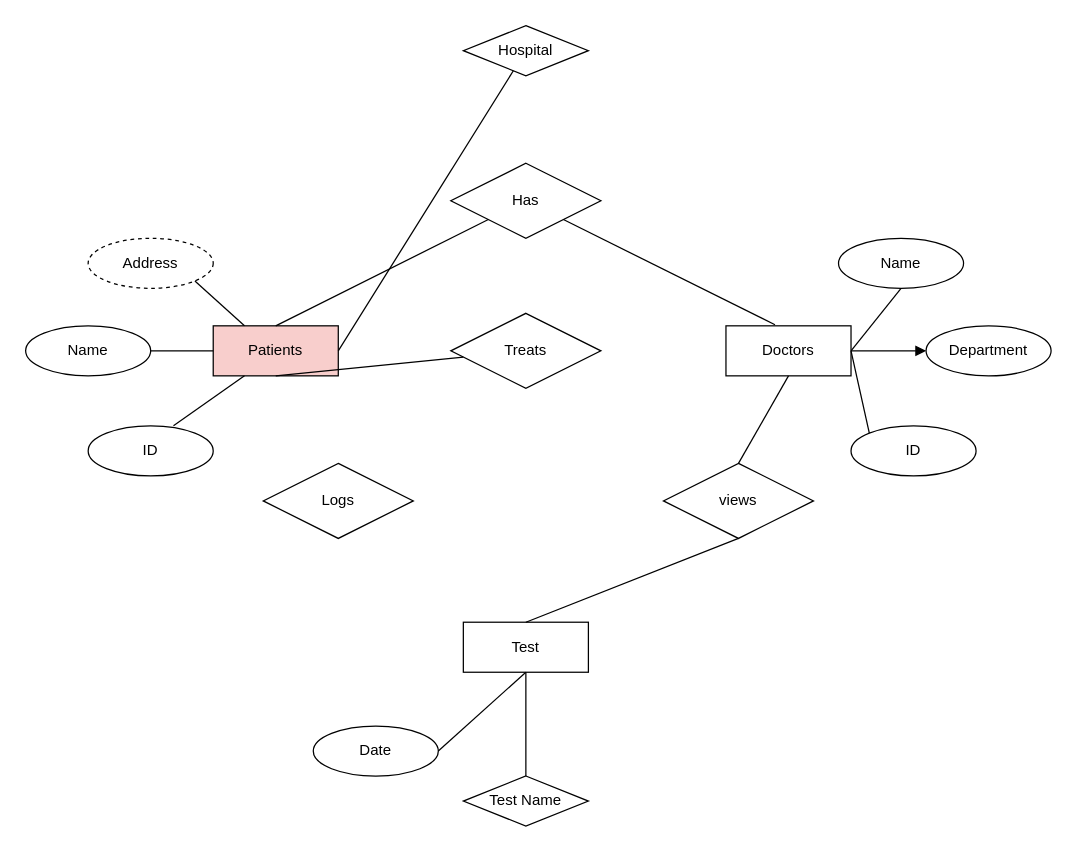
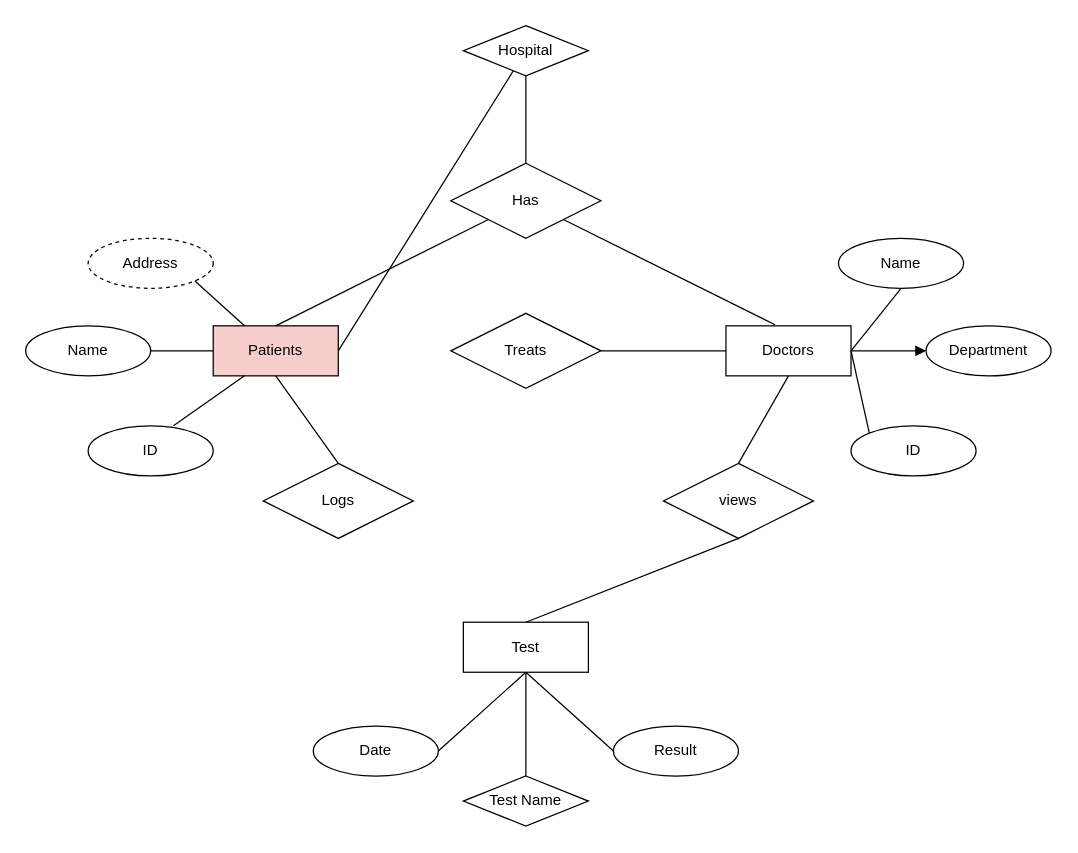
edge "Hospital" -- "Has": added
edge "Treats" -- "Doctors": added
edge "Patients" -- "Treats": now "Patients" -- "Logs"
edge "Test" -- "Result": added
node "Result": added
